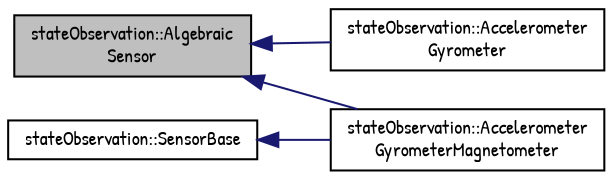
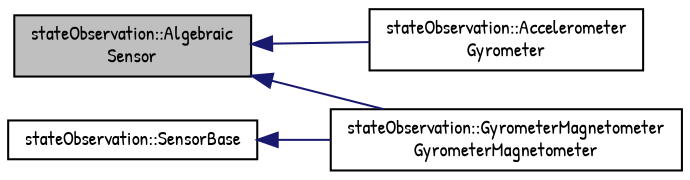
node "stateObservation::Accelerometer GyrometerMagnetometer": label "stateObservation::Accelerometer GyrometerMagnetometer" -> "stateObservation::GyrometerMagnetometer GyrometerMagnetometer"
